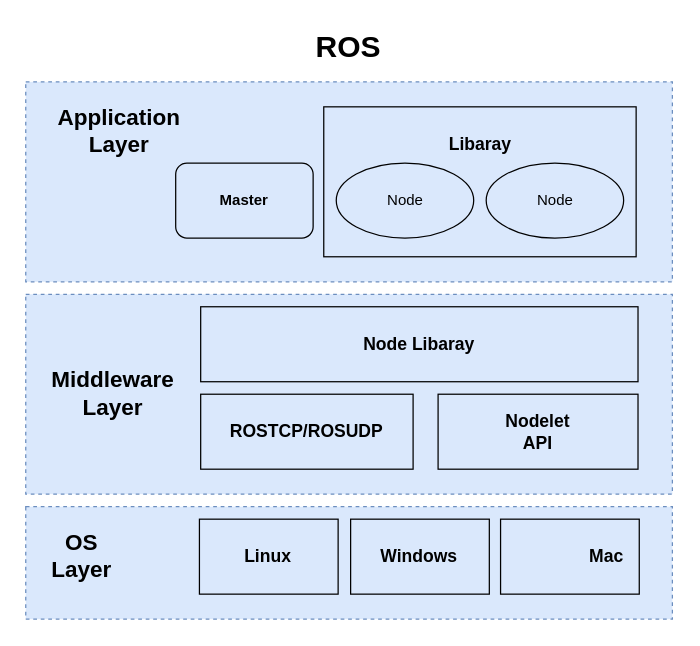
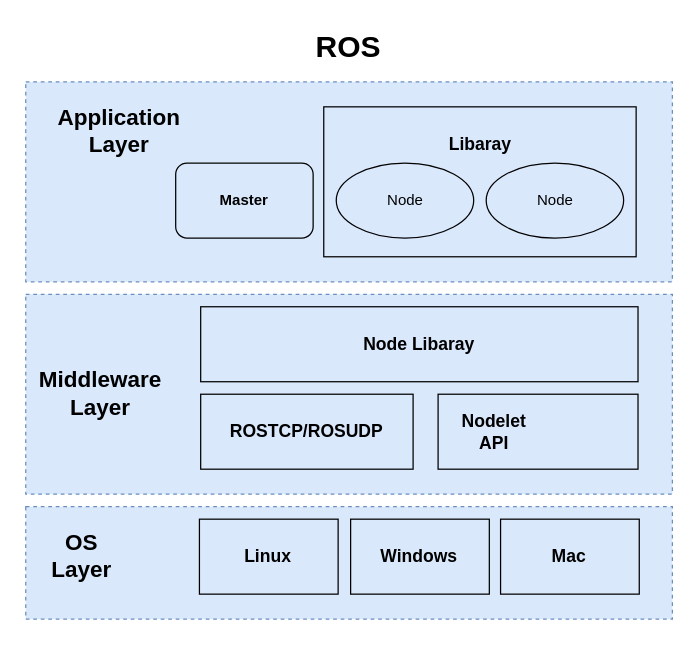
node "Middleware Layer": moved (113, 394) -> (101, 394)
node "Nodelet API": moved (538, 432) -> (494, 432)
node "Mac": moved (608, 557) -> (570, 557)
